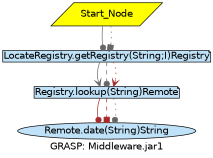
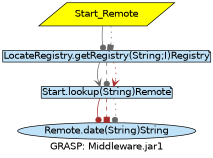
node "Start_Node": label "Start_Node" -> "Start_Remote"
node "Registry.lookup(String)Remote": label "Registry.lookup(String)Remote" -> "Start.lookup(String)Remote"
